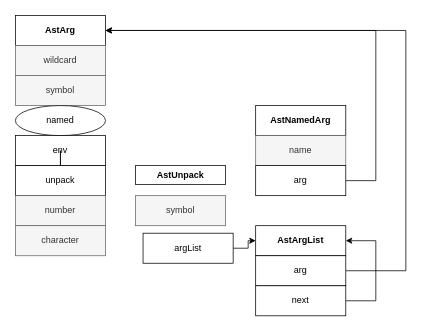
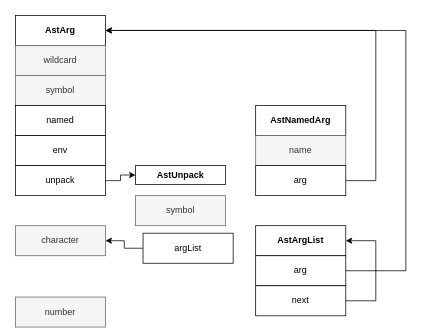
node "named": shape ellipse -> rectangle
edge "unpack" -> "env": now "unpack" -> "AstUnpack"
node "number": moved (60, 210) -> (60, 312)
edge "argList" -> "AstArgList": now "argList" -> "character"
